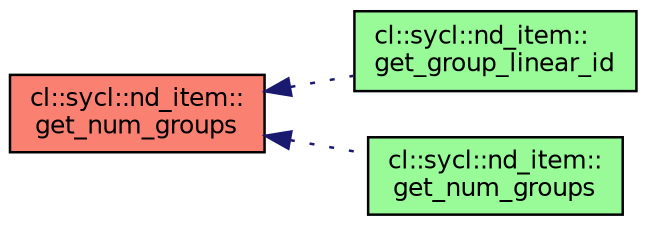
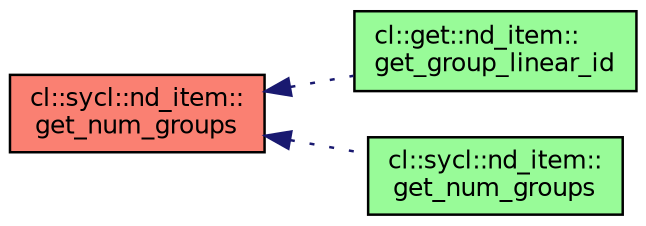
node "cl::sycl::nd_item:: get_group_linear_id": label "cl::sycl::nd_item:: get_group_linear_id" -> "cl::get::nd_item:: get_group_linear_id"
